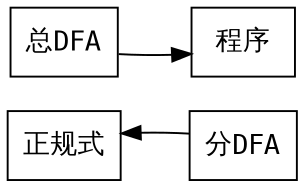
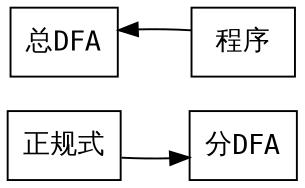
edge "总DFA" -> "程序": reversed
edge "分DFA" -> "正规式": reversed
